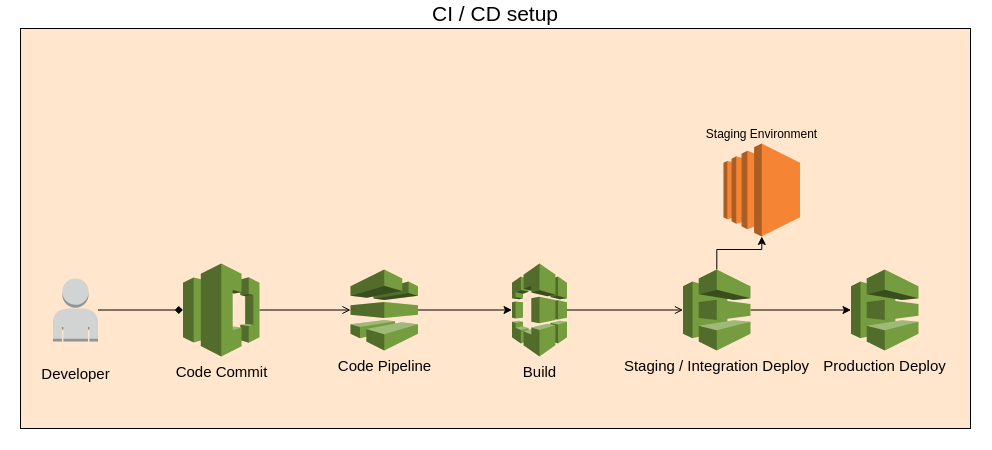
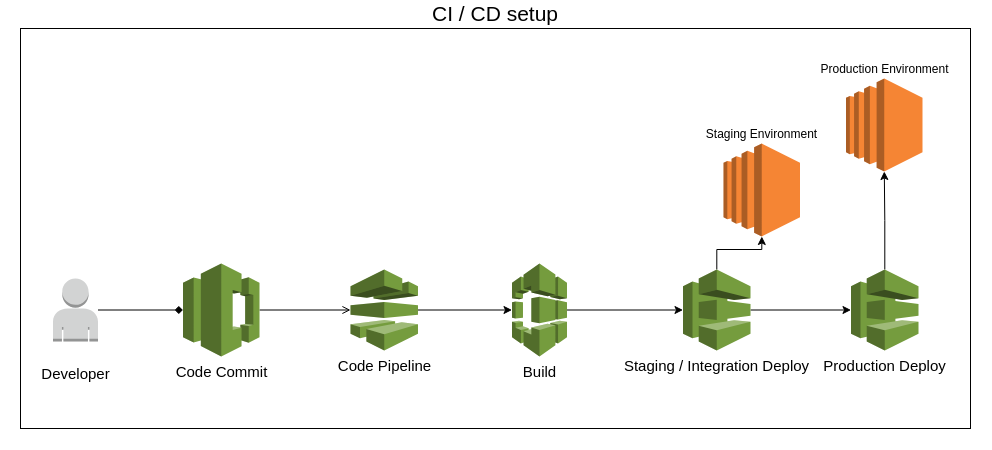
node "Production Environment": added
edge "Production Deploy" -> "Production Environment": added
node "CI / CD setup": fillcolor #ffe6cc -> #ffffff
edge "Build" -> "Staging / Integration Deploy": arrowhead open -> classic
